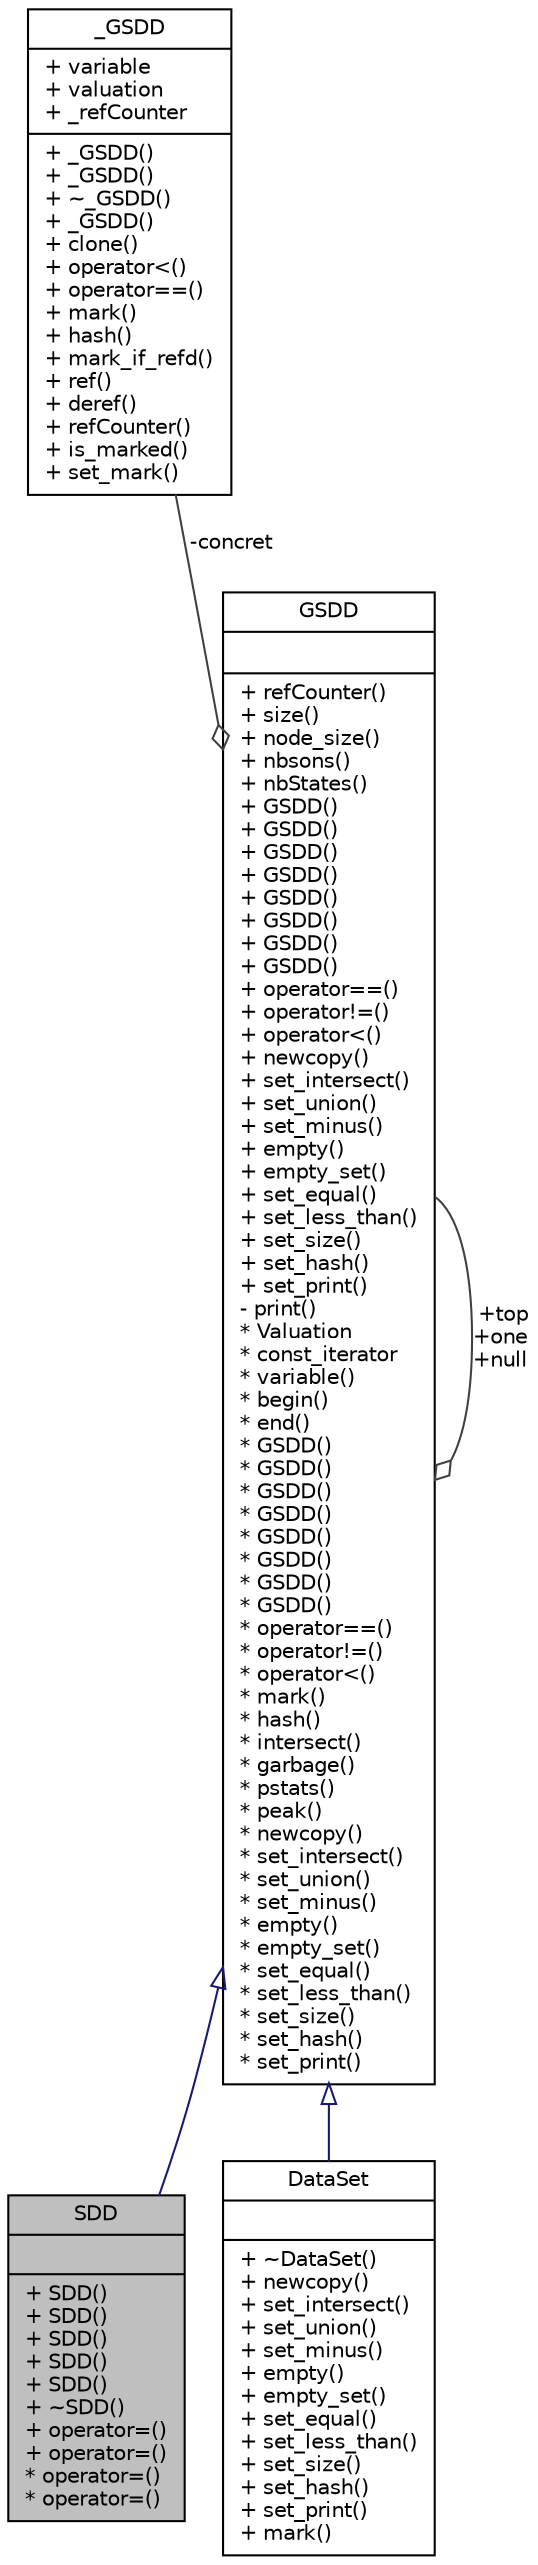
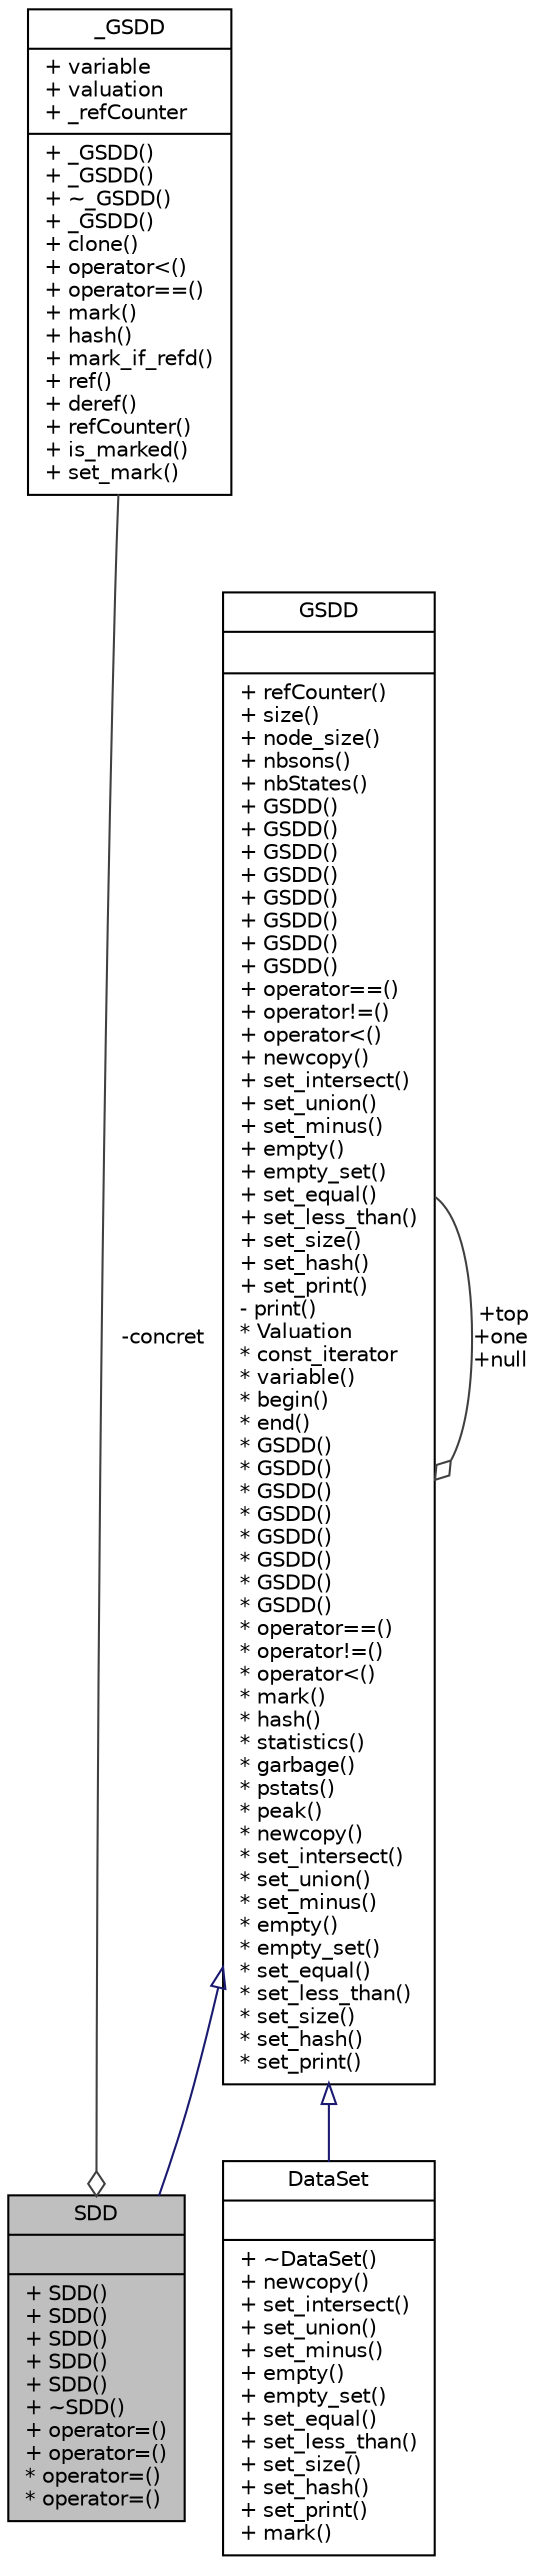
edge "_GSDD" -> "GSDD": now "_GSDD" -> "SDD"
node "GSDD": text "* intersect()" -> "* statistics()"
